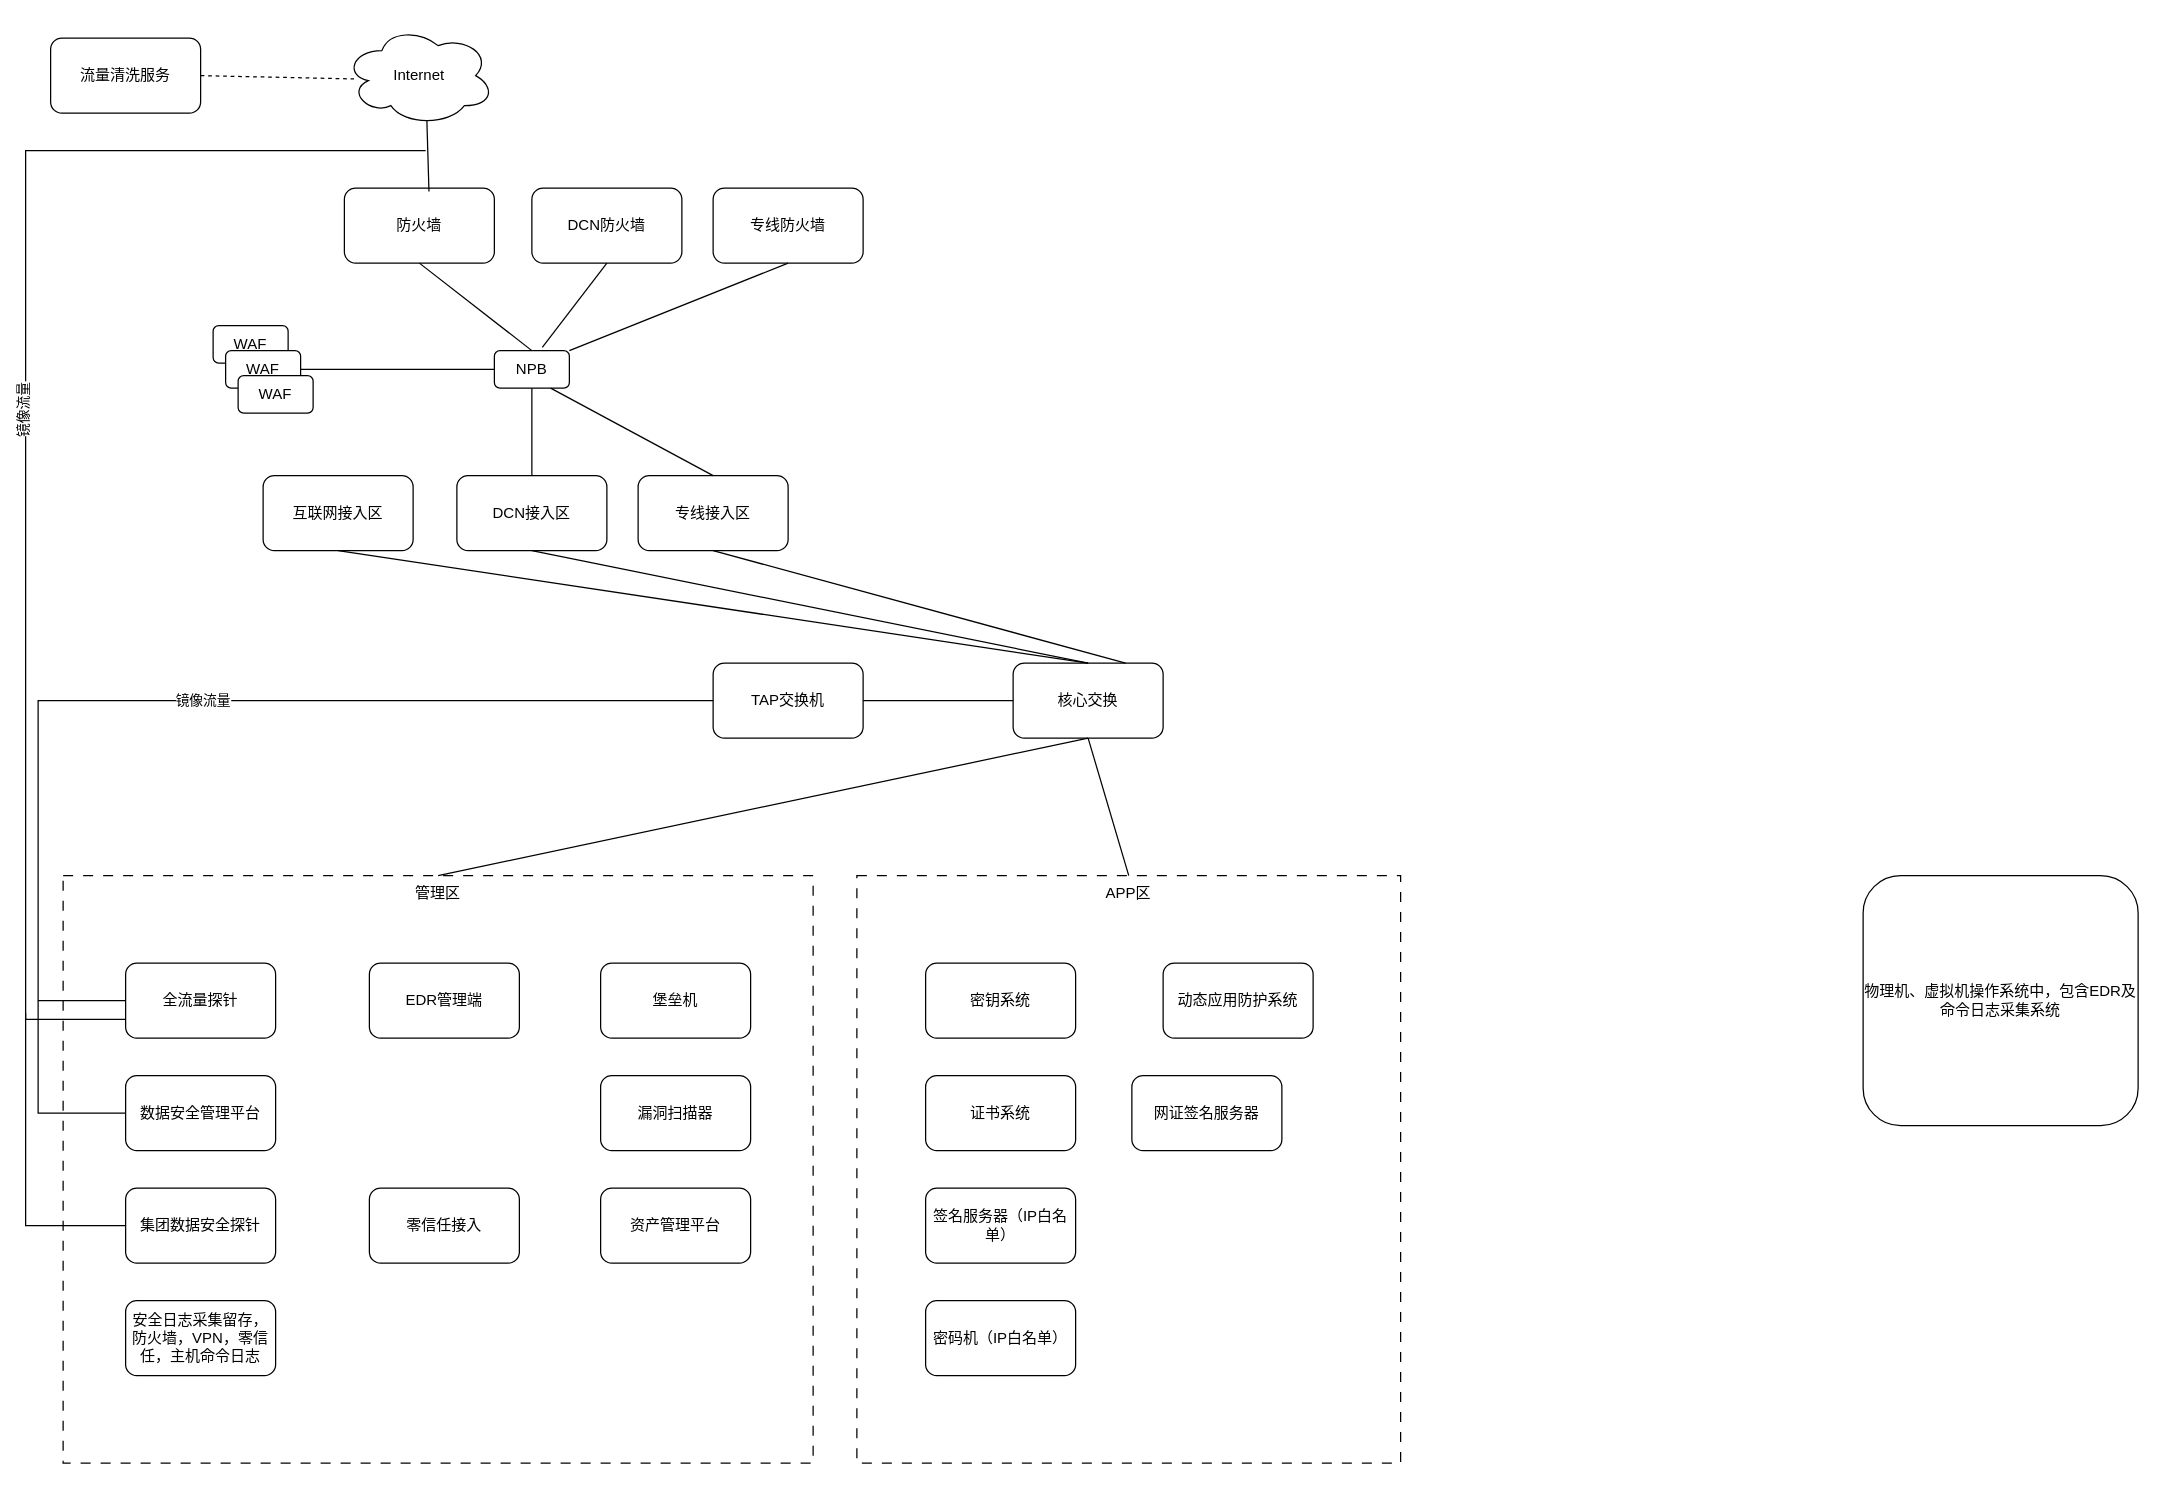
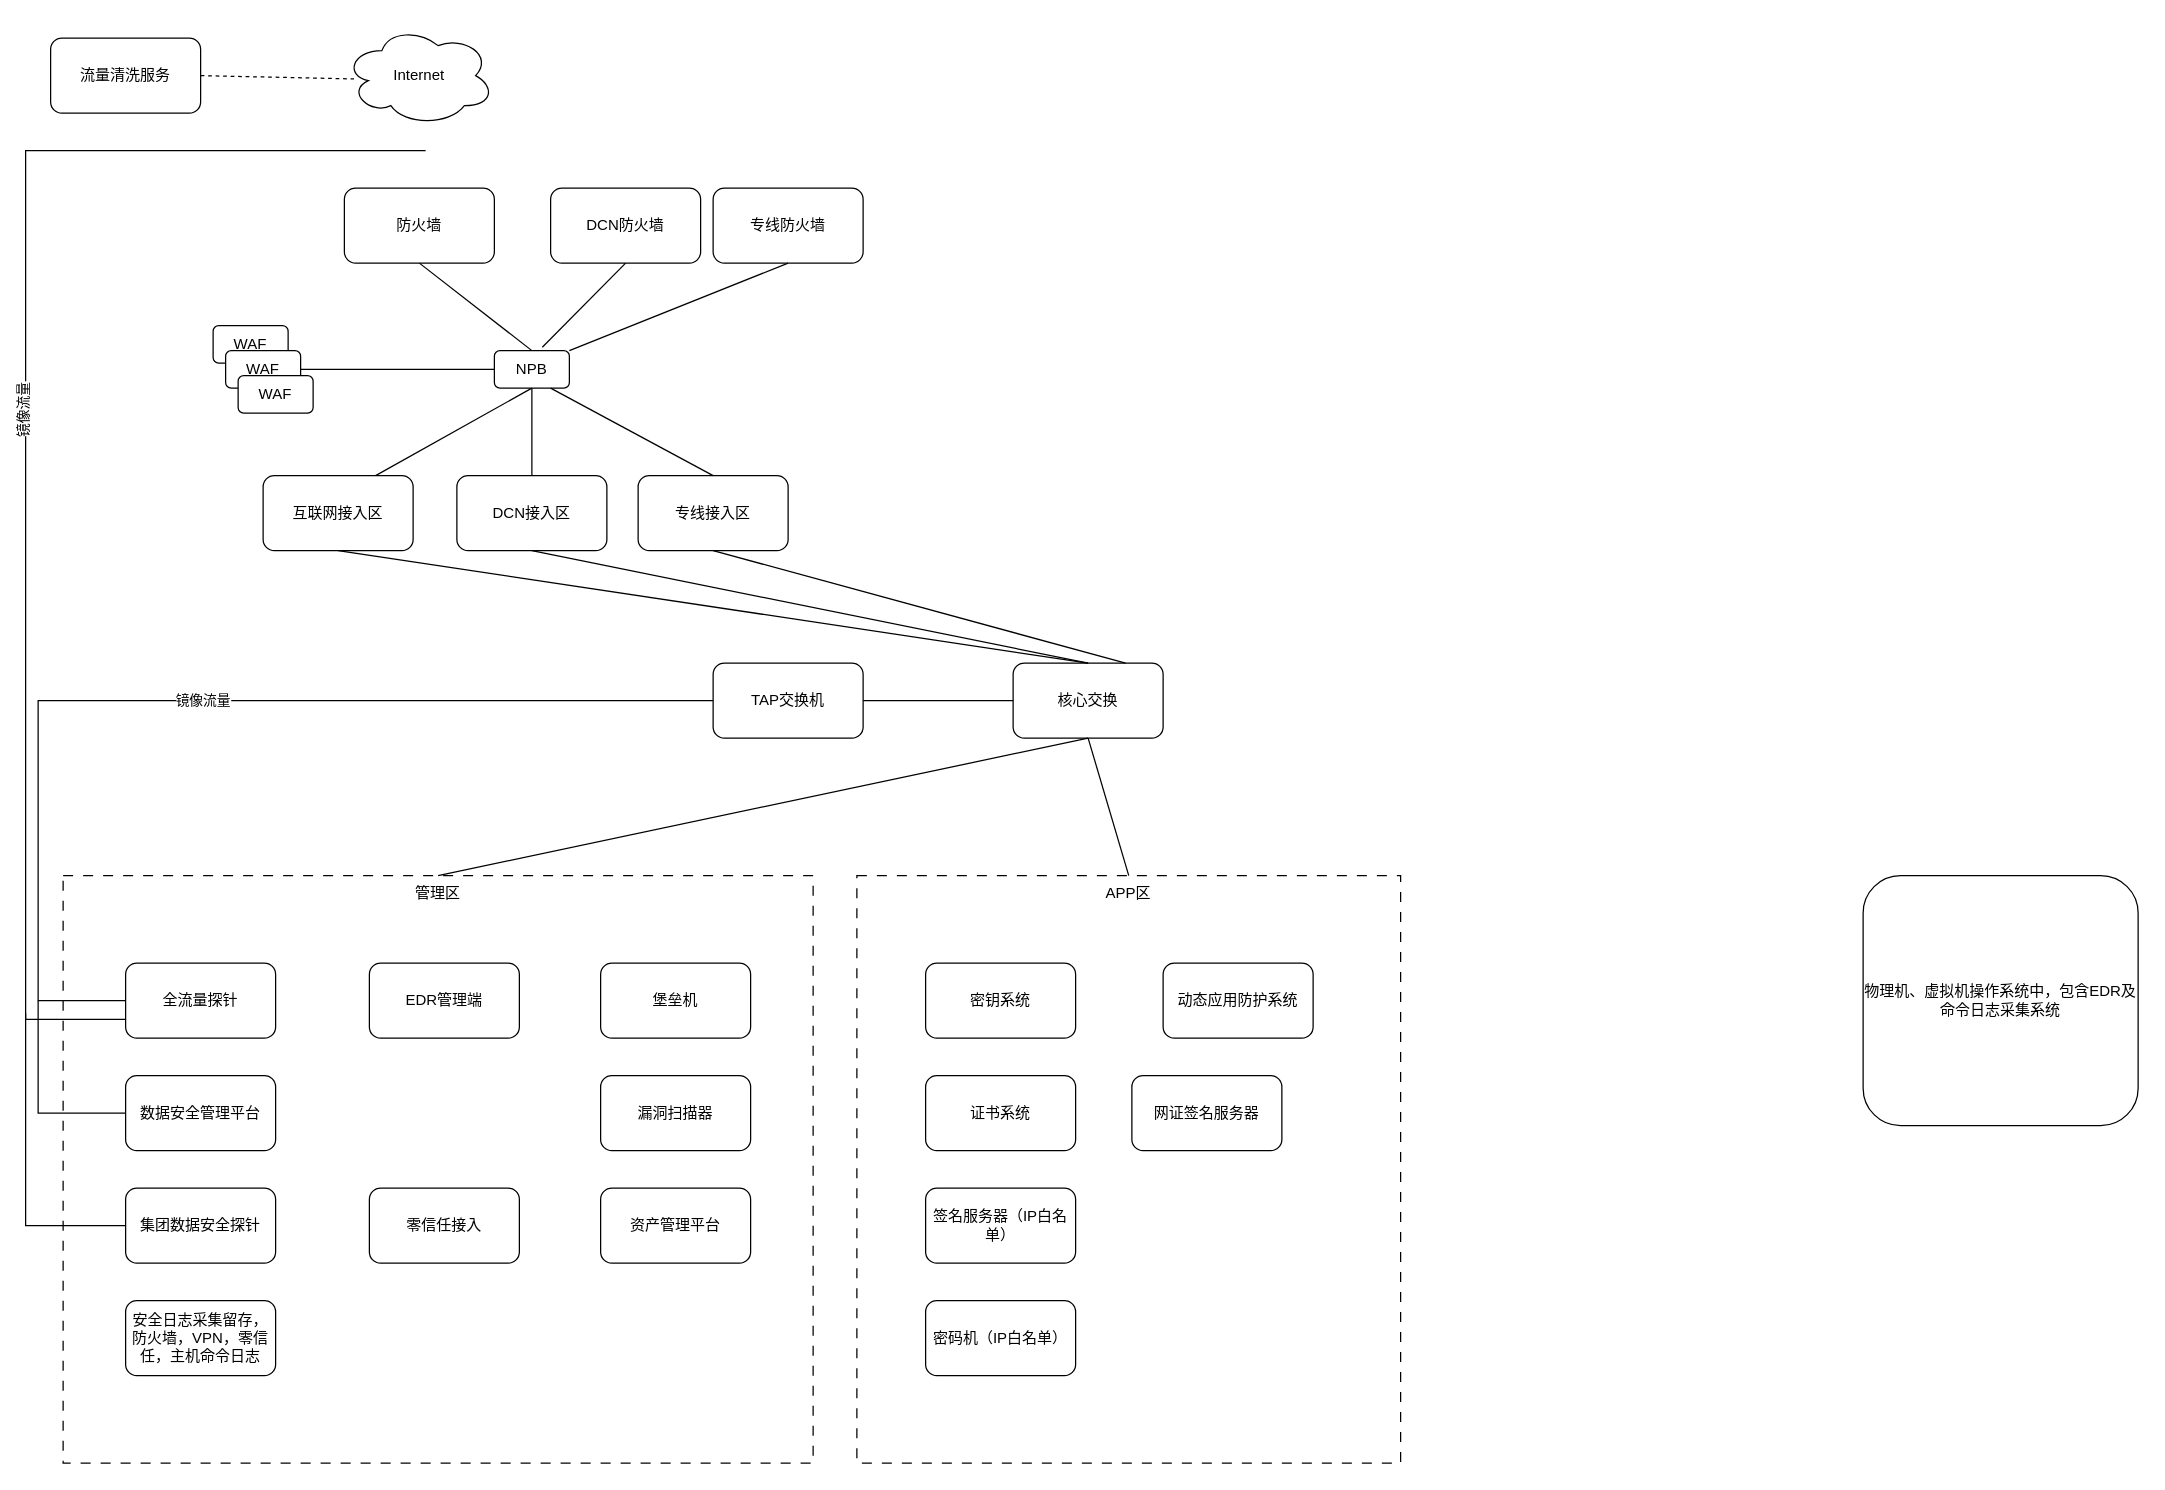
edge "Internet" -- "防火墙": removed
node "DCN防火墙": moved (607, 226) -> (626, 226)
edge "NPB" -- "互联网接入区": added
